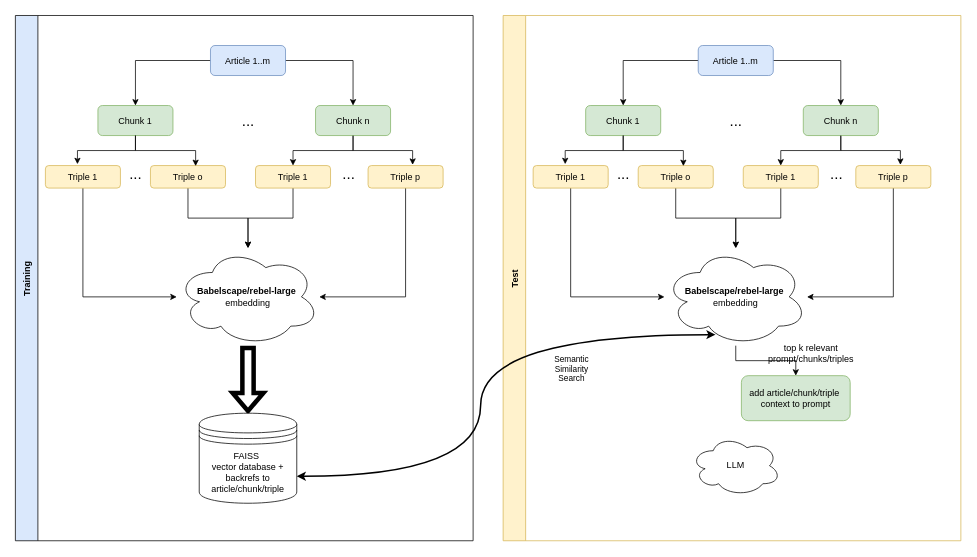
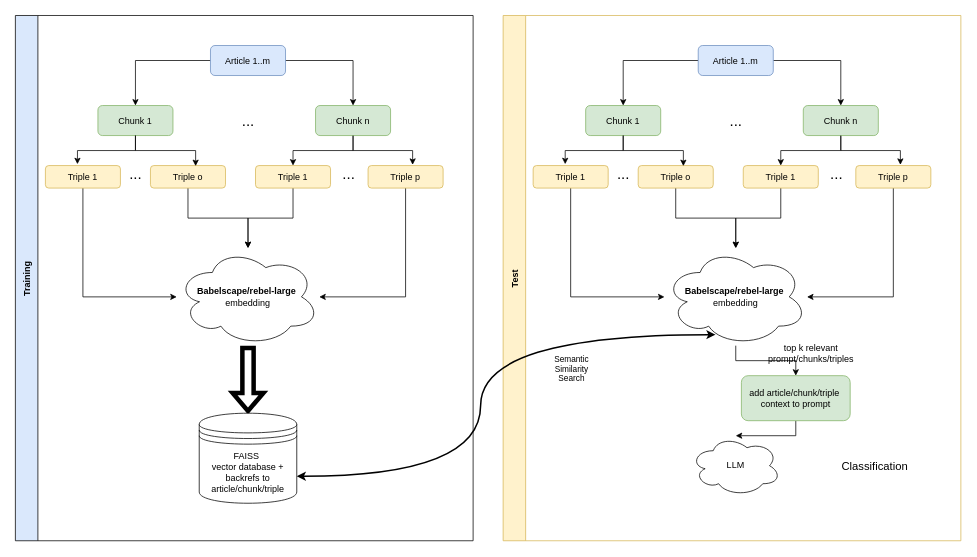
edge "add article/chunk/triple context to prompt" -> "LLM": added
node "Classification": added
